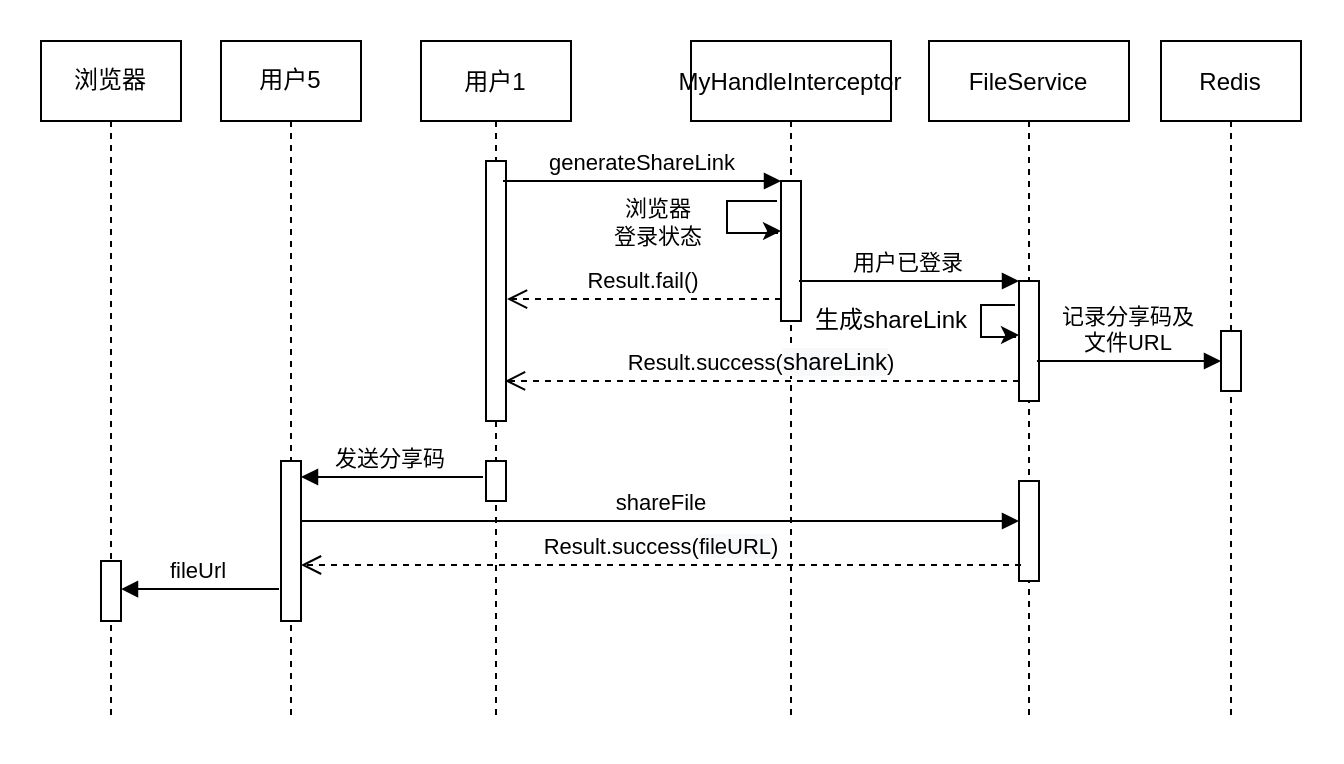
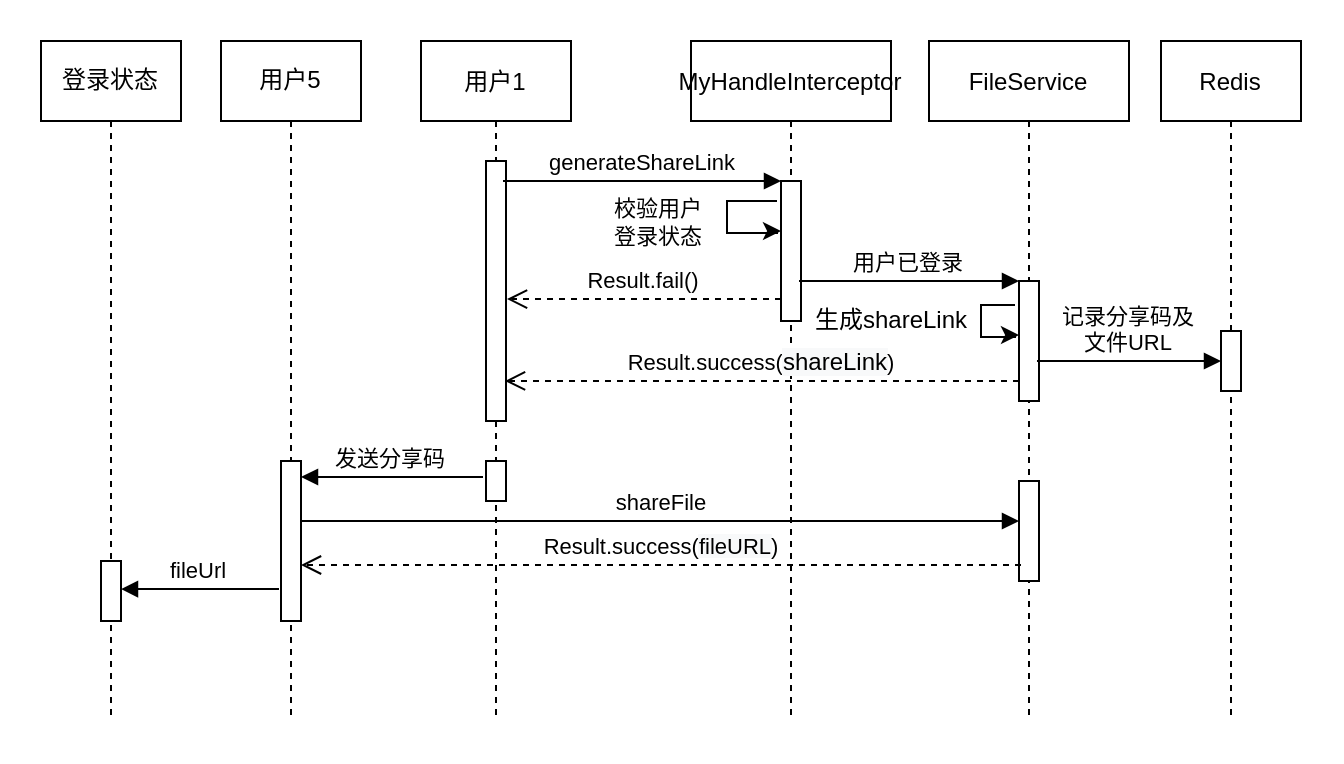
node "浏览器": label "浏览器" -> "登录状态"
node "浏览器 登录状态": label "浏览器 登录状态" -> "校验用户 登录状态"
